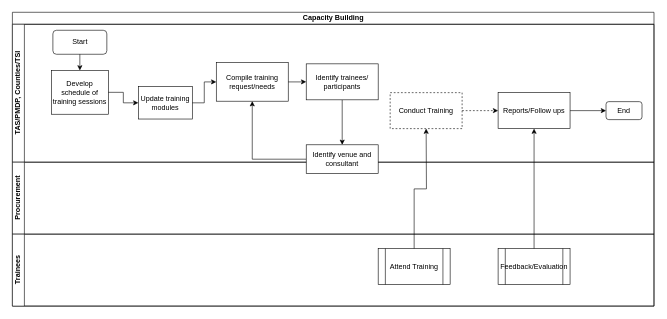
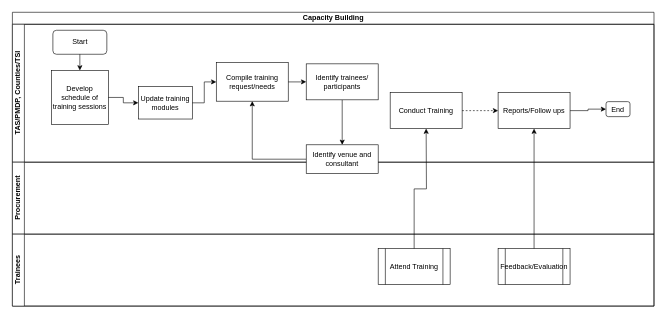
node "Develop schedule of training sessions": size 57x44 -> 57x54
node "Conduct Training": style dashed -> solid
node "End": size 36x18 -> 24x15
